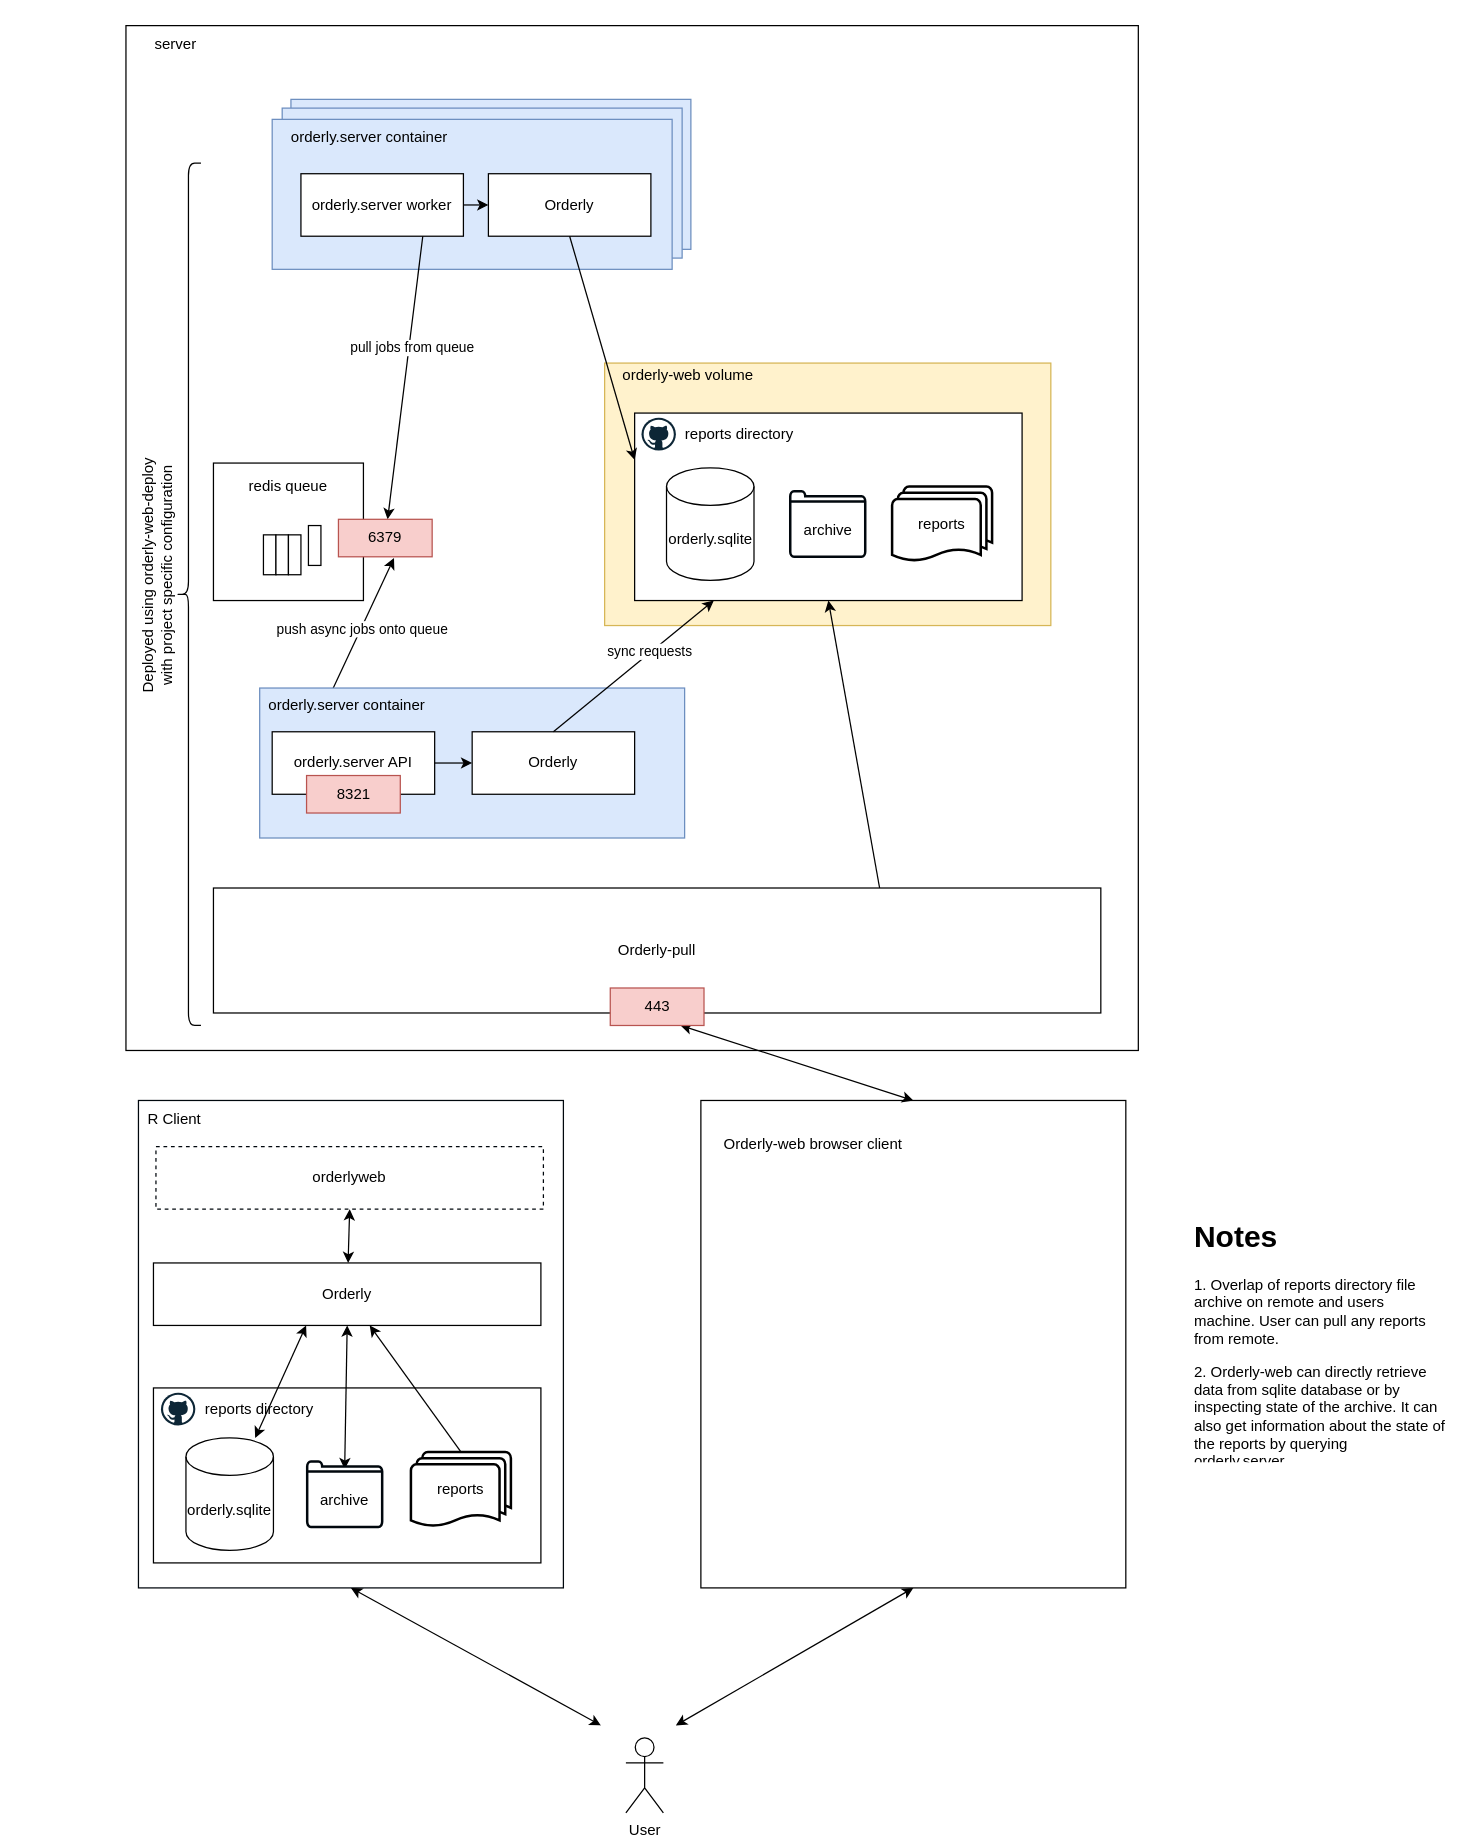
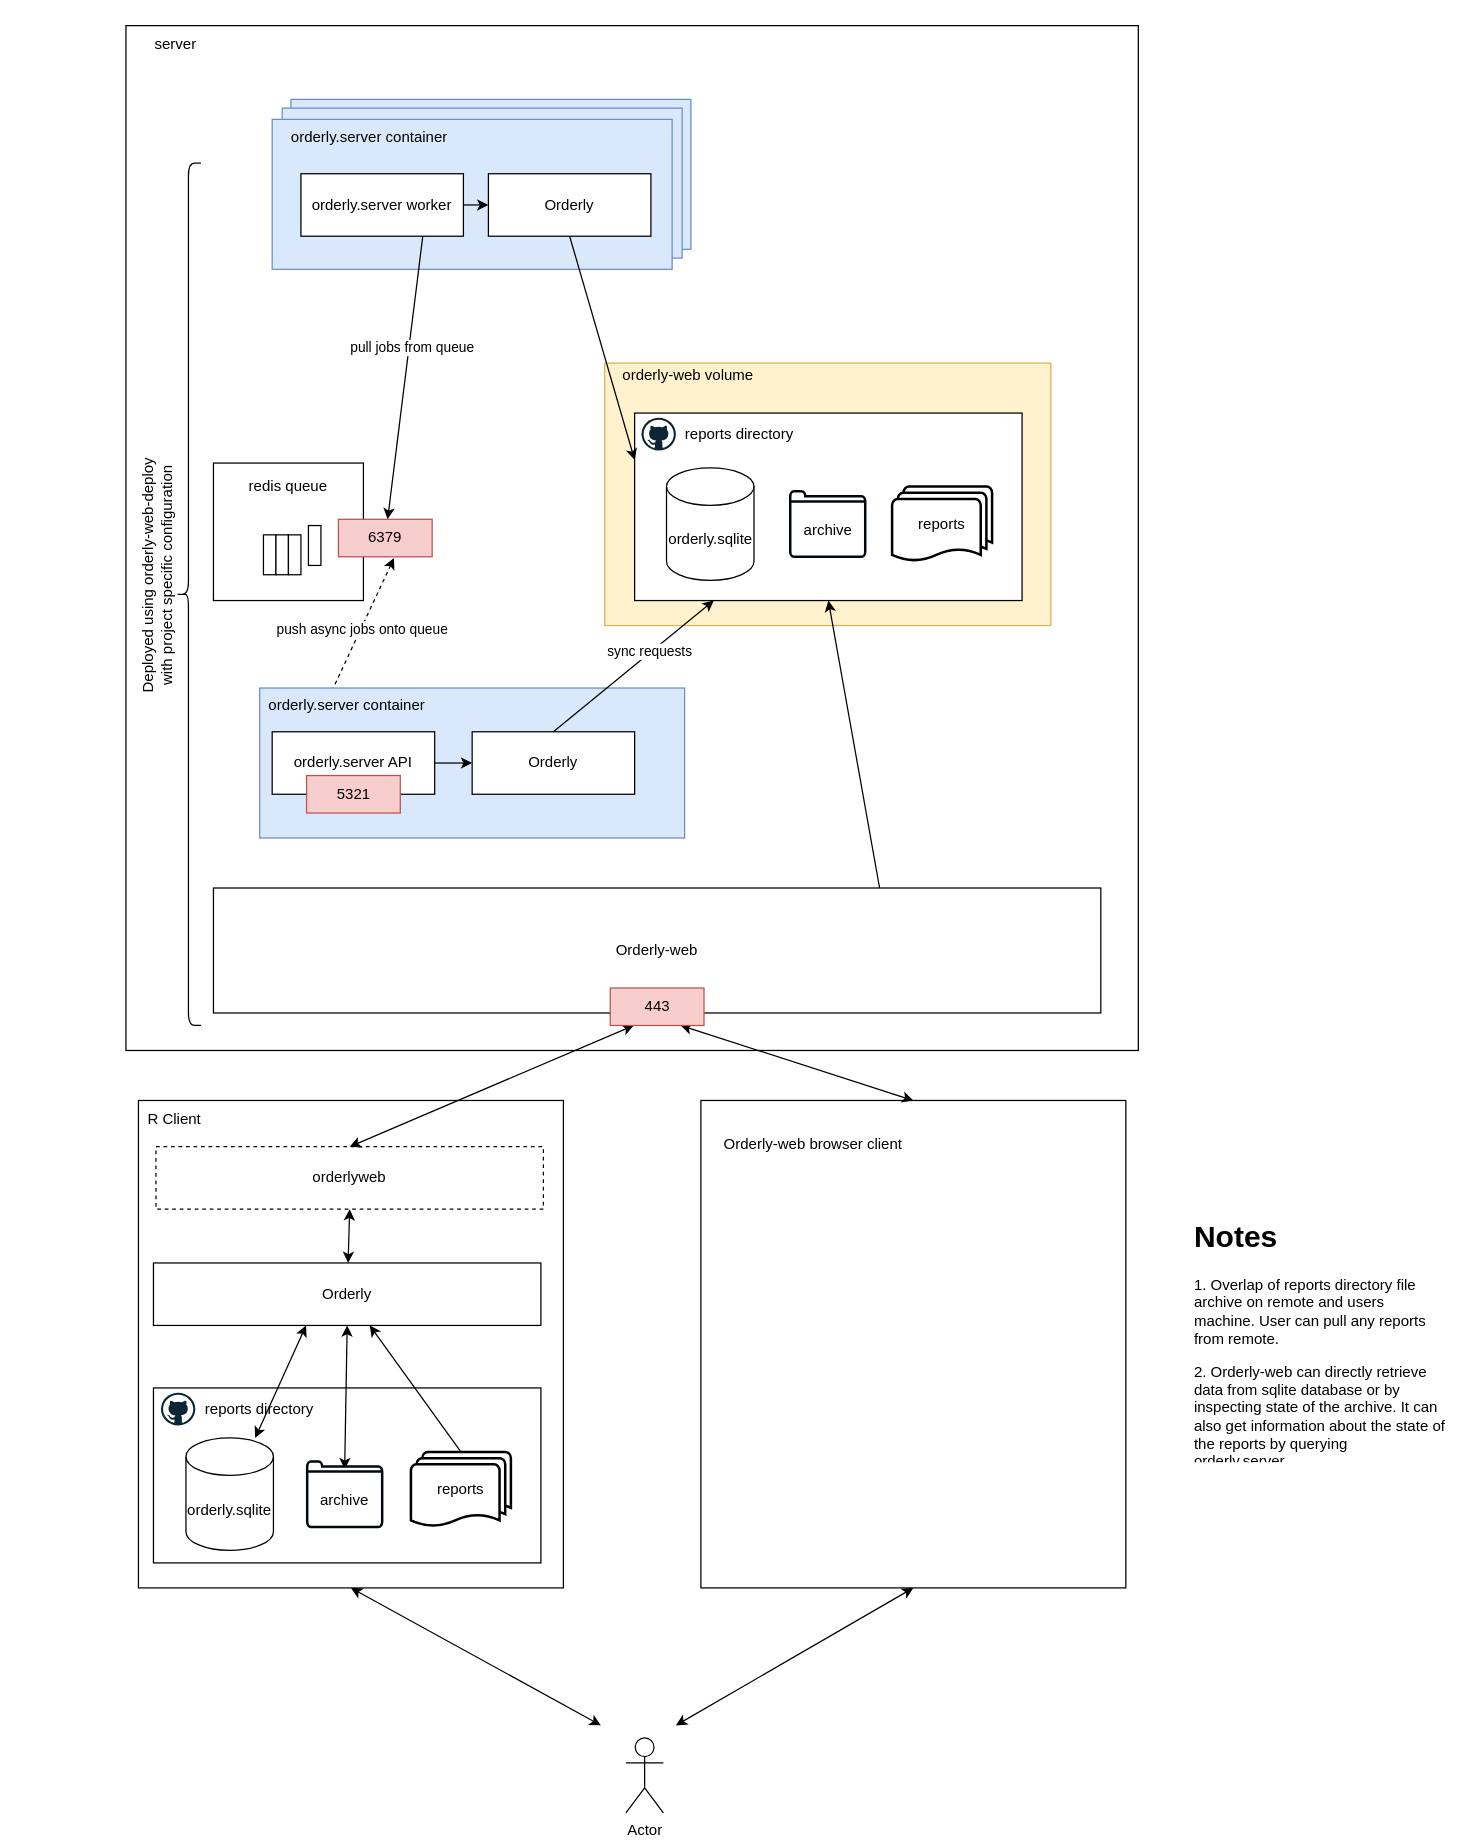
edge "orderly.server API" -> "6379": style solid -> dashed
node "8321": label "8321" -> "5321"
node "Orderly-pull": label "Orderly-pull" -> "Orderly-web"
edge "443" -- "orderlyweb": added
node "User": label "User" -> "Actor"
